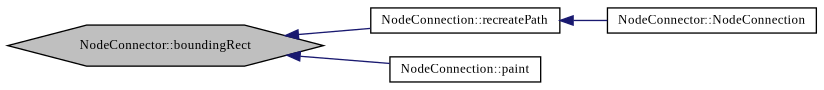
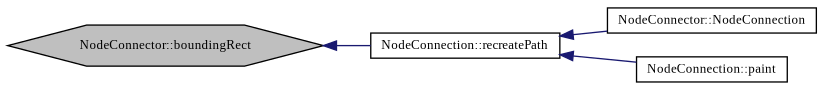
edge "NodeConnection::paint" -> "NodeConnector::boundingRect": now "NodeConnection::paint" -> "NodeConnection::recreatePath"
